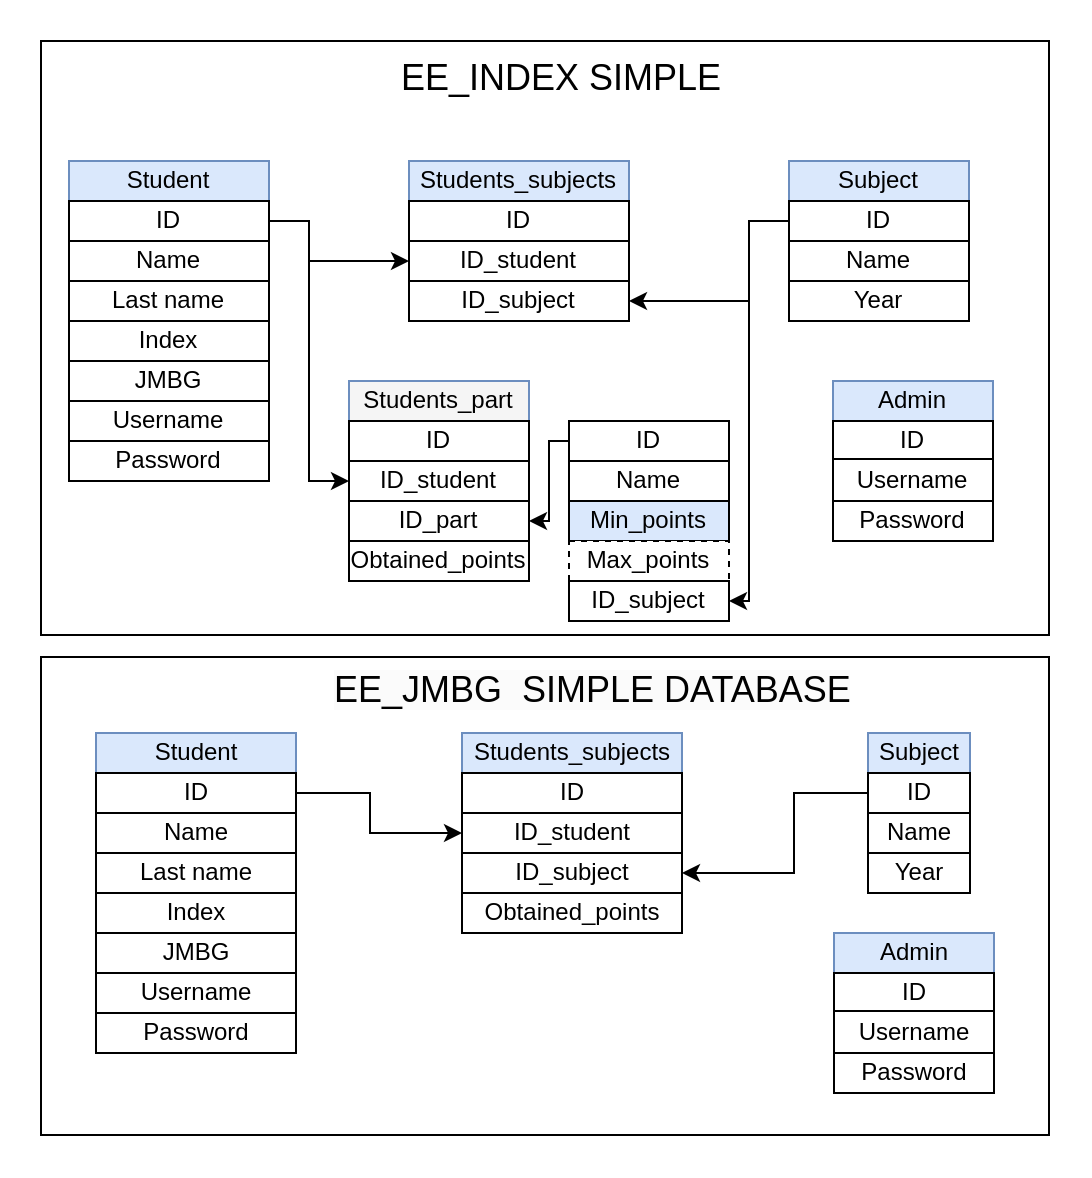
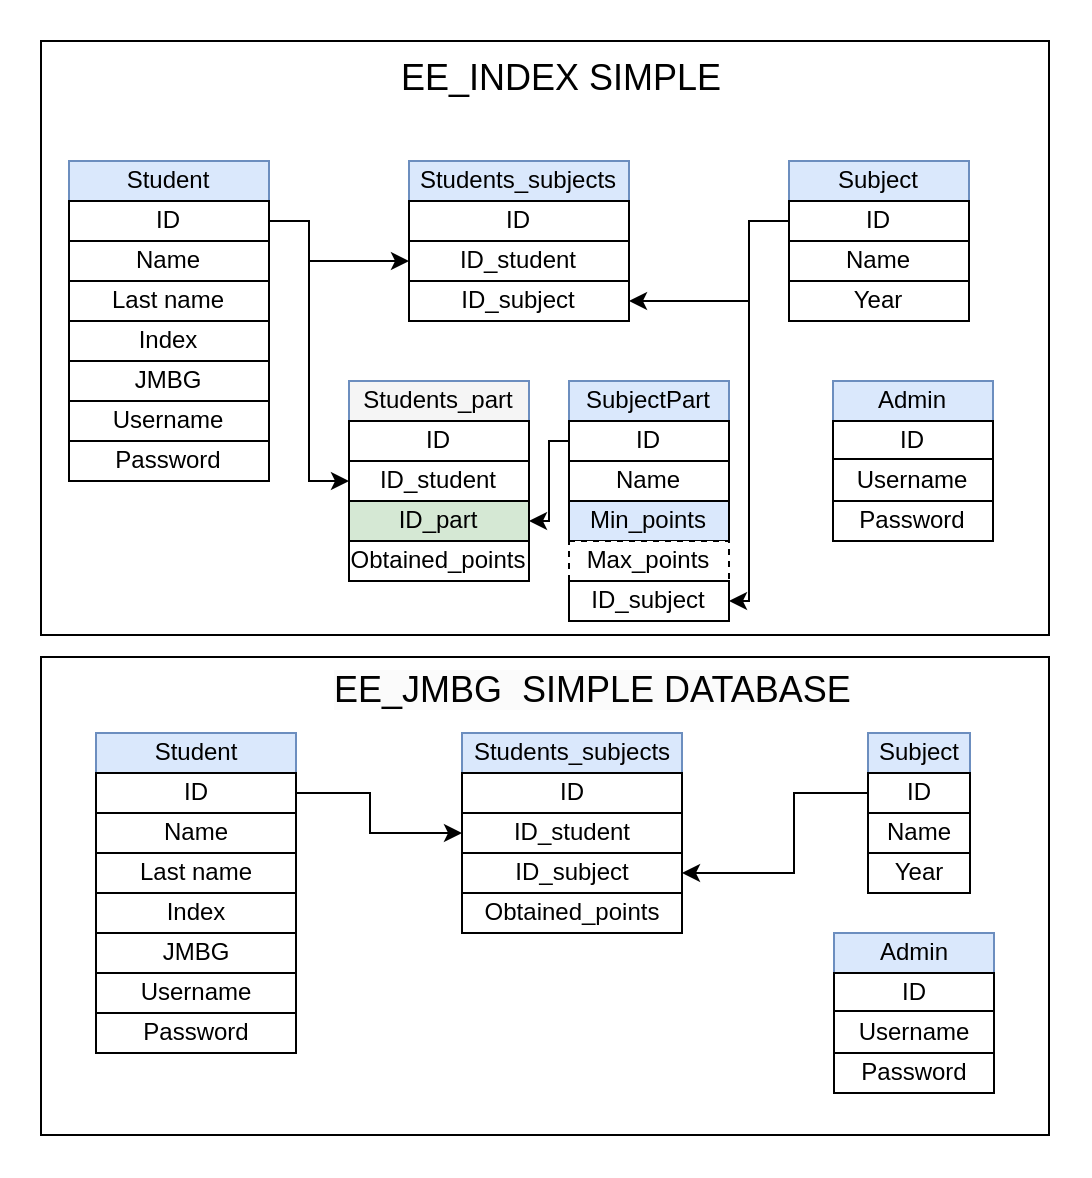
node "SubjectPart": added
node "ID_part": fillcolor #ffffff -> #d5e8d4
